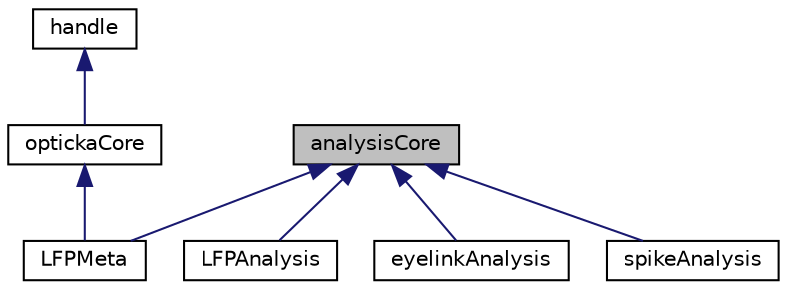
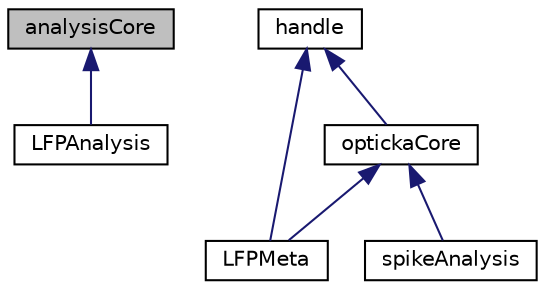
edge "spikeAnalysis" -> "analysisCore": now "spikeAnalysis" -> "optickaCore"
edge "LFPMeta" -> "analysisCore": now "LFPMeta" -> "handle"
node "eyelinkAnalysis": removed
